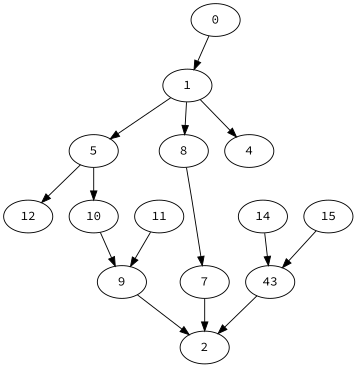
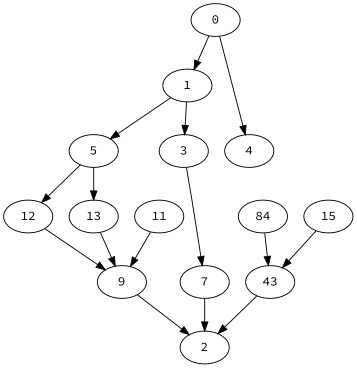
edge "1" -> "4": now "0" -> "4"
node "8": label "8" -> "3"
node "10": label "10" -> "13"
node "14": label "14" -> "84"
edge "12" -> "9": added
